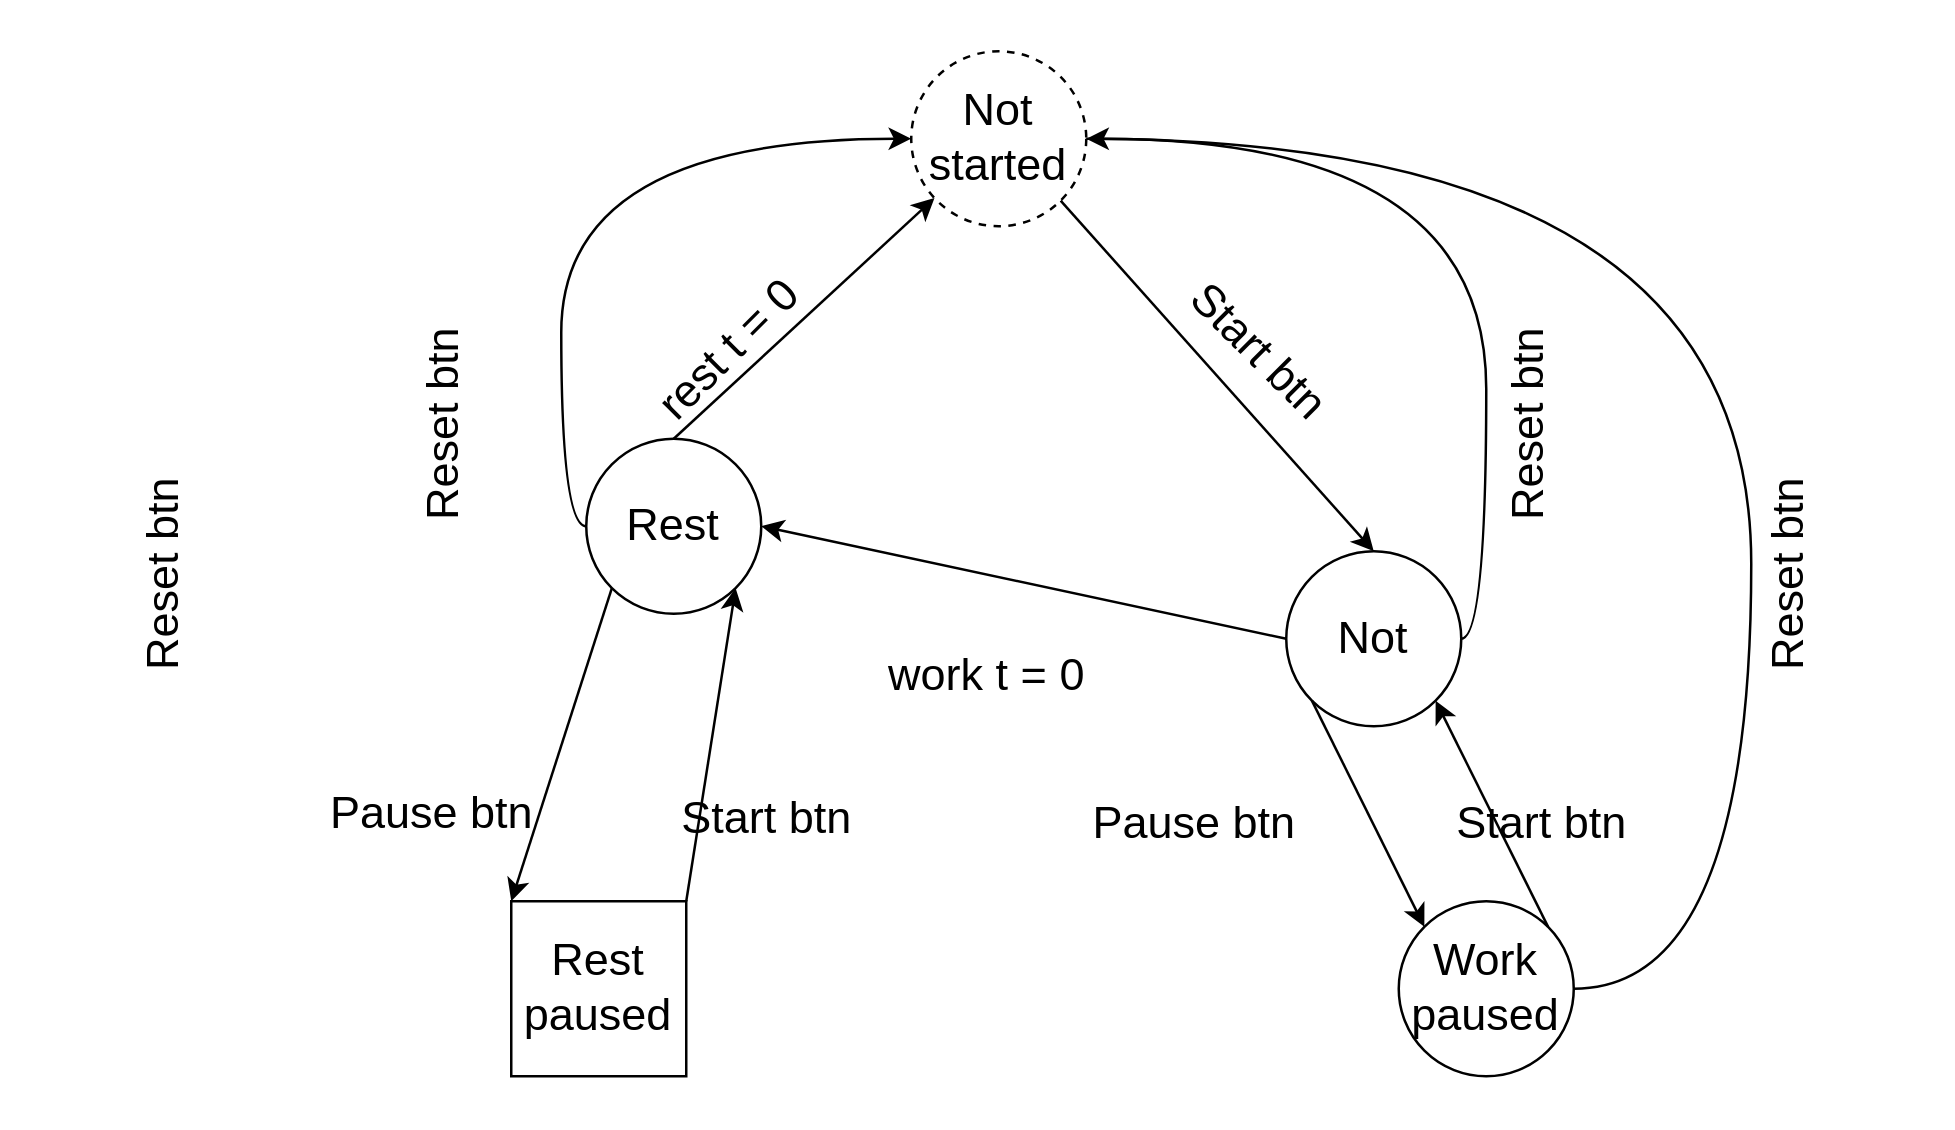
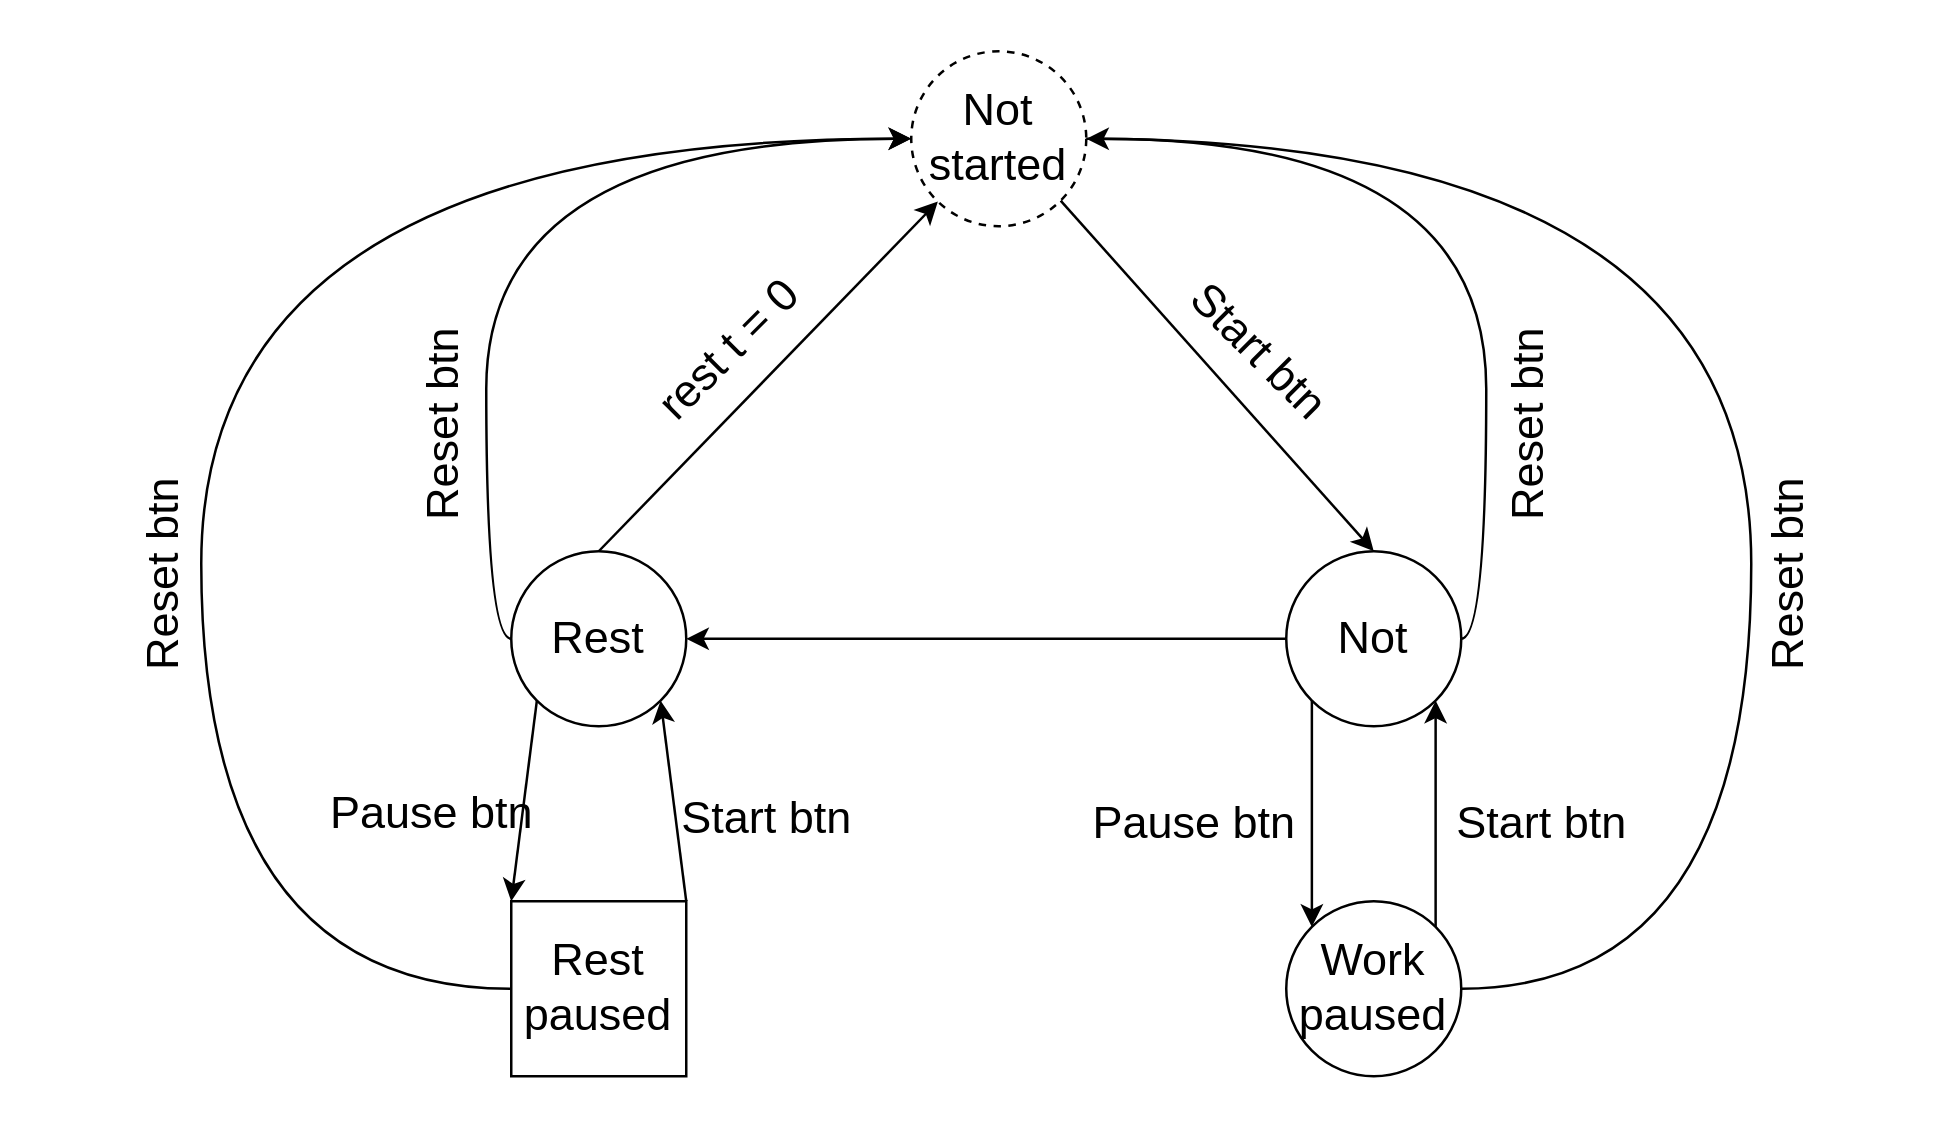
edge "Rest paused" -> "Not started": added
node "Rest": moved (674, 526) -> (599, 639)
node "work t = 0": removed
node "Work paused": moved (1486, 989) -> (1374, 989)
